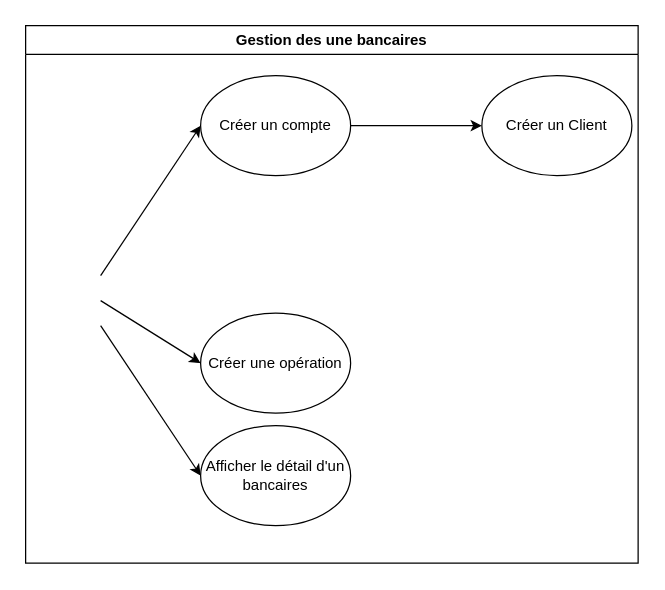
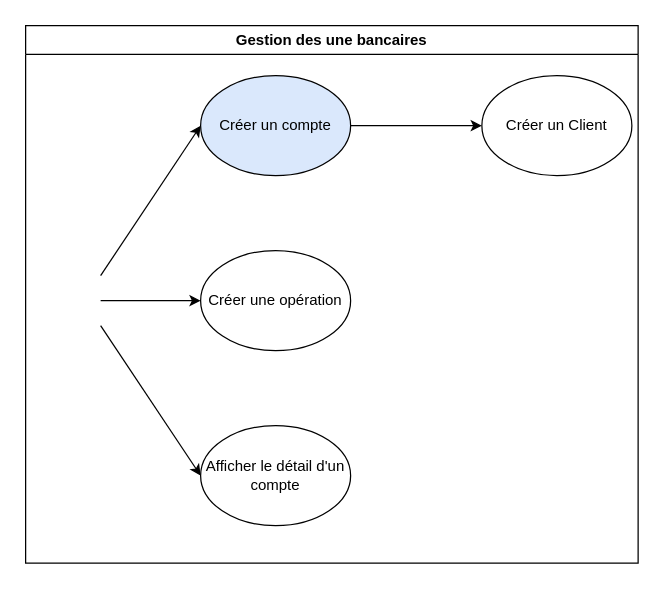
node "Créer un compte": fillcolor #ffffff -> #dae8fc
node "Créer une opération": moved (276, 363) -> (276, 301)
node "Afficher le détail d'un bancaires": label "Afficher le détail d'un bancaires" -> "Afficher le détail d'un compte"
